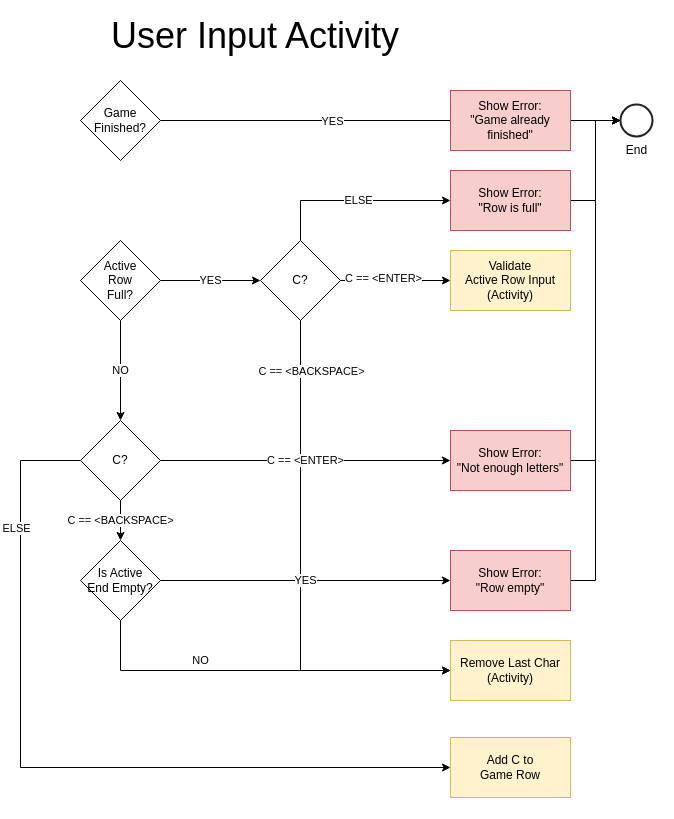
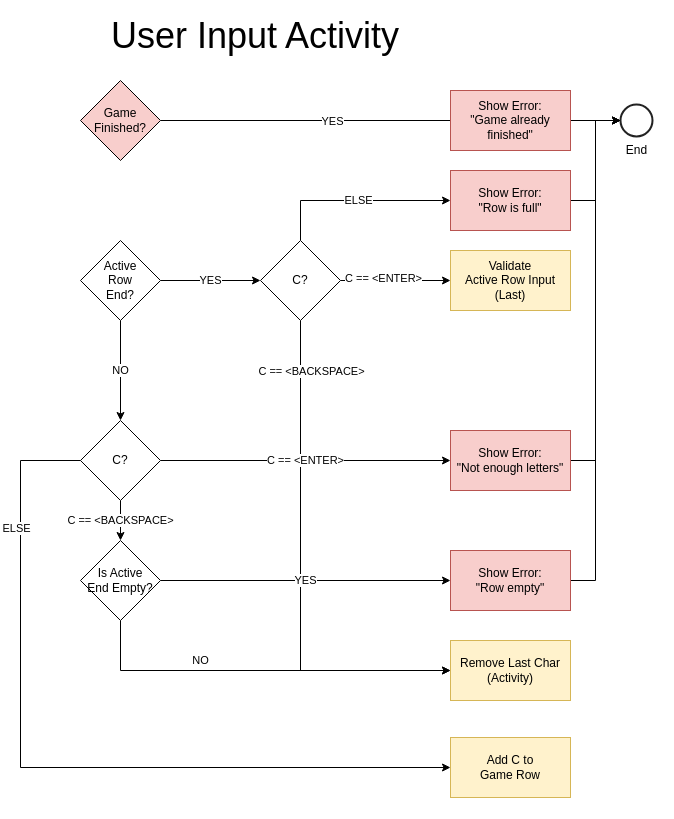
node "Game Finished?": fillcolor #ffffff -> #f8cecc
node "Active Row Full?": label "Active Row Full?" -> "Active Row End?"
node "Validate Active Row Input (Activity)": label "Validate Active Row Input (Activity)" -> "Validate Active Row Input (Last)"
